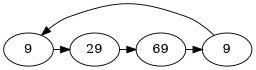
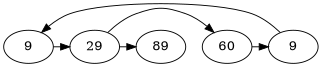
node "89": added
node "69": label "69" -> "60"
